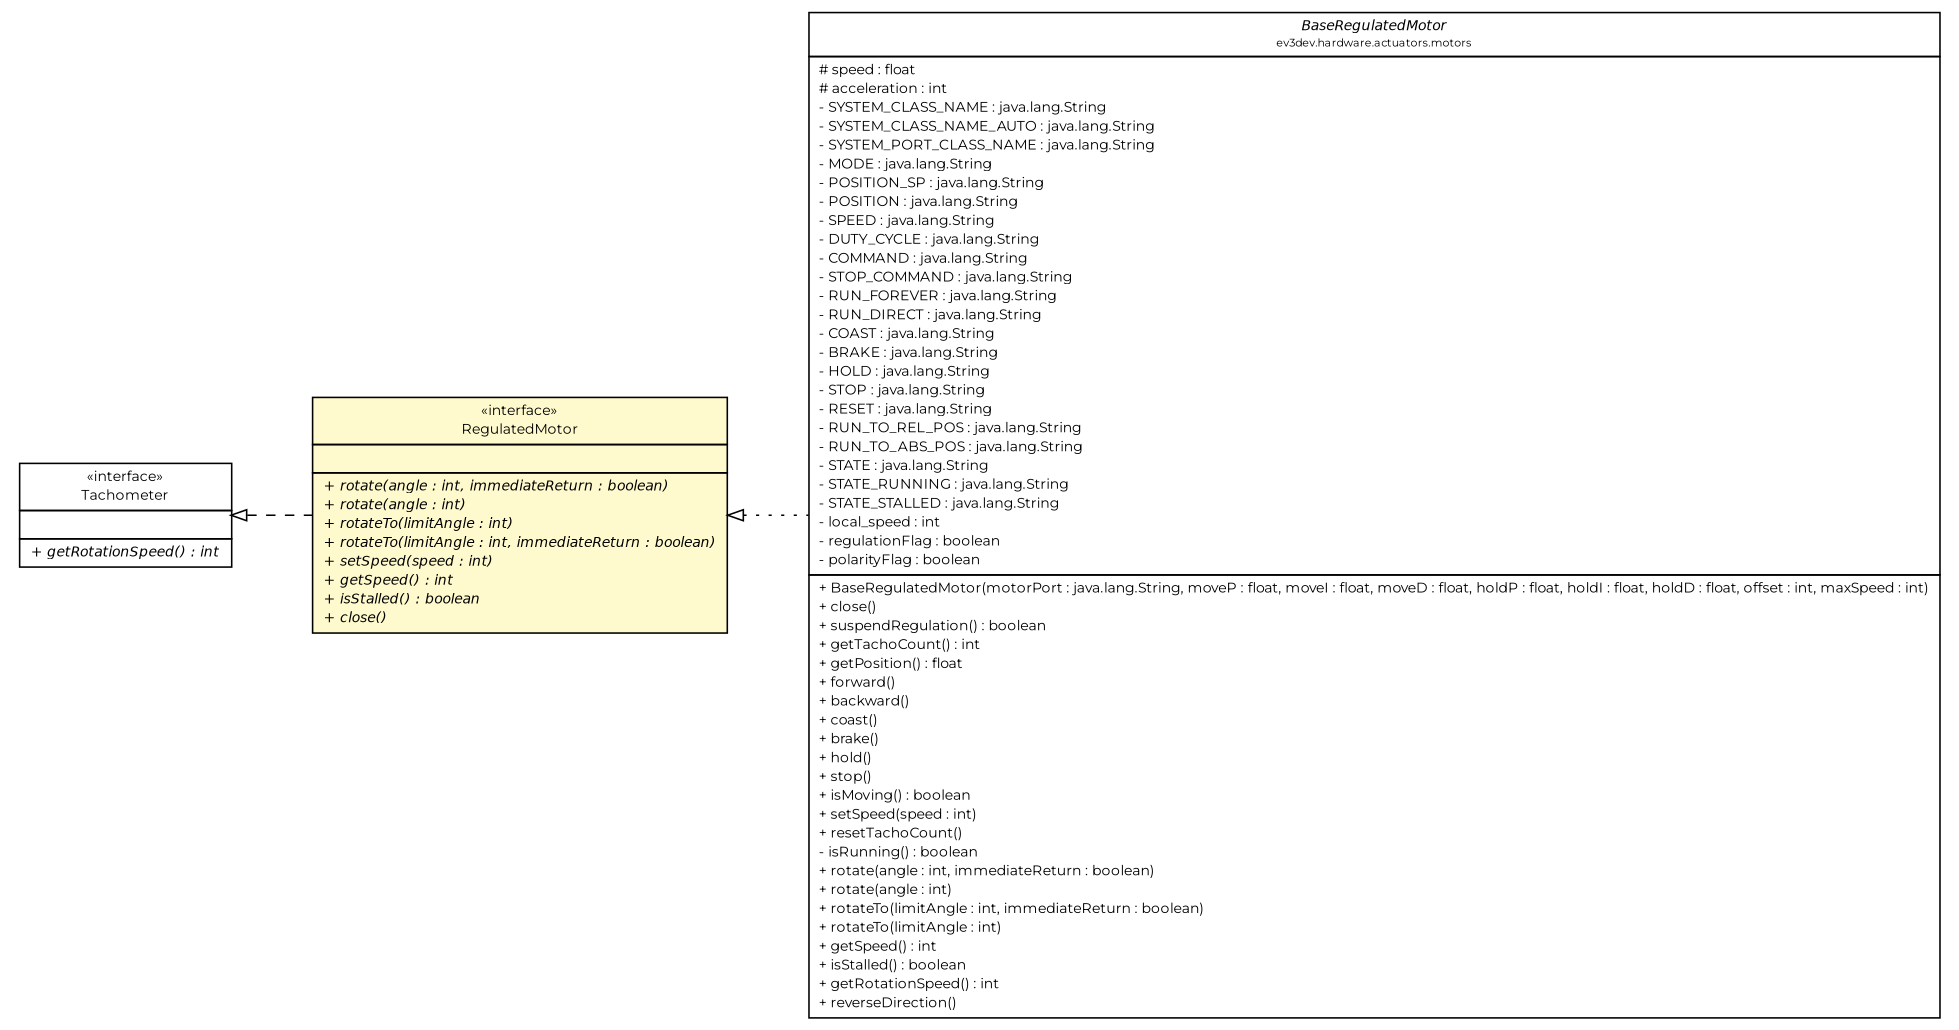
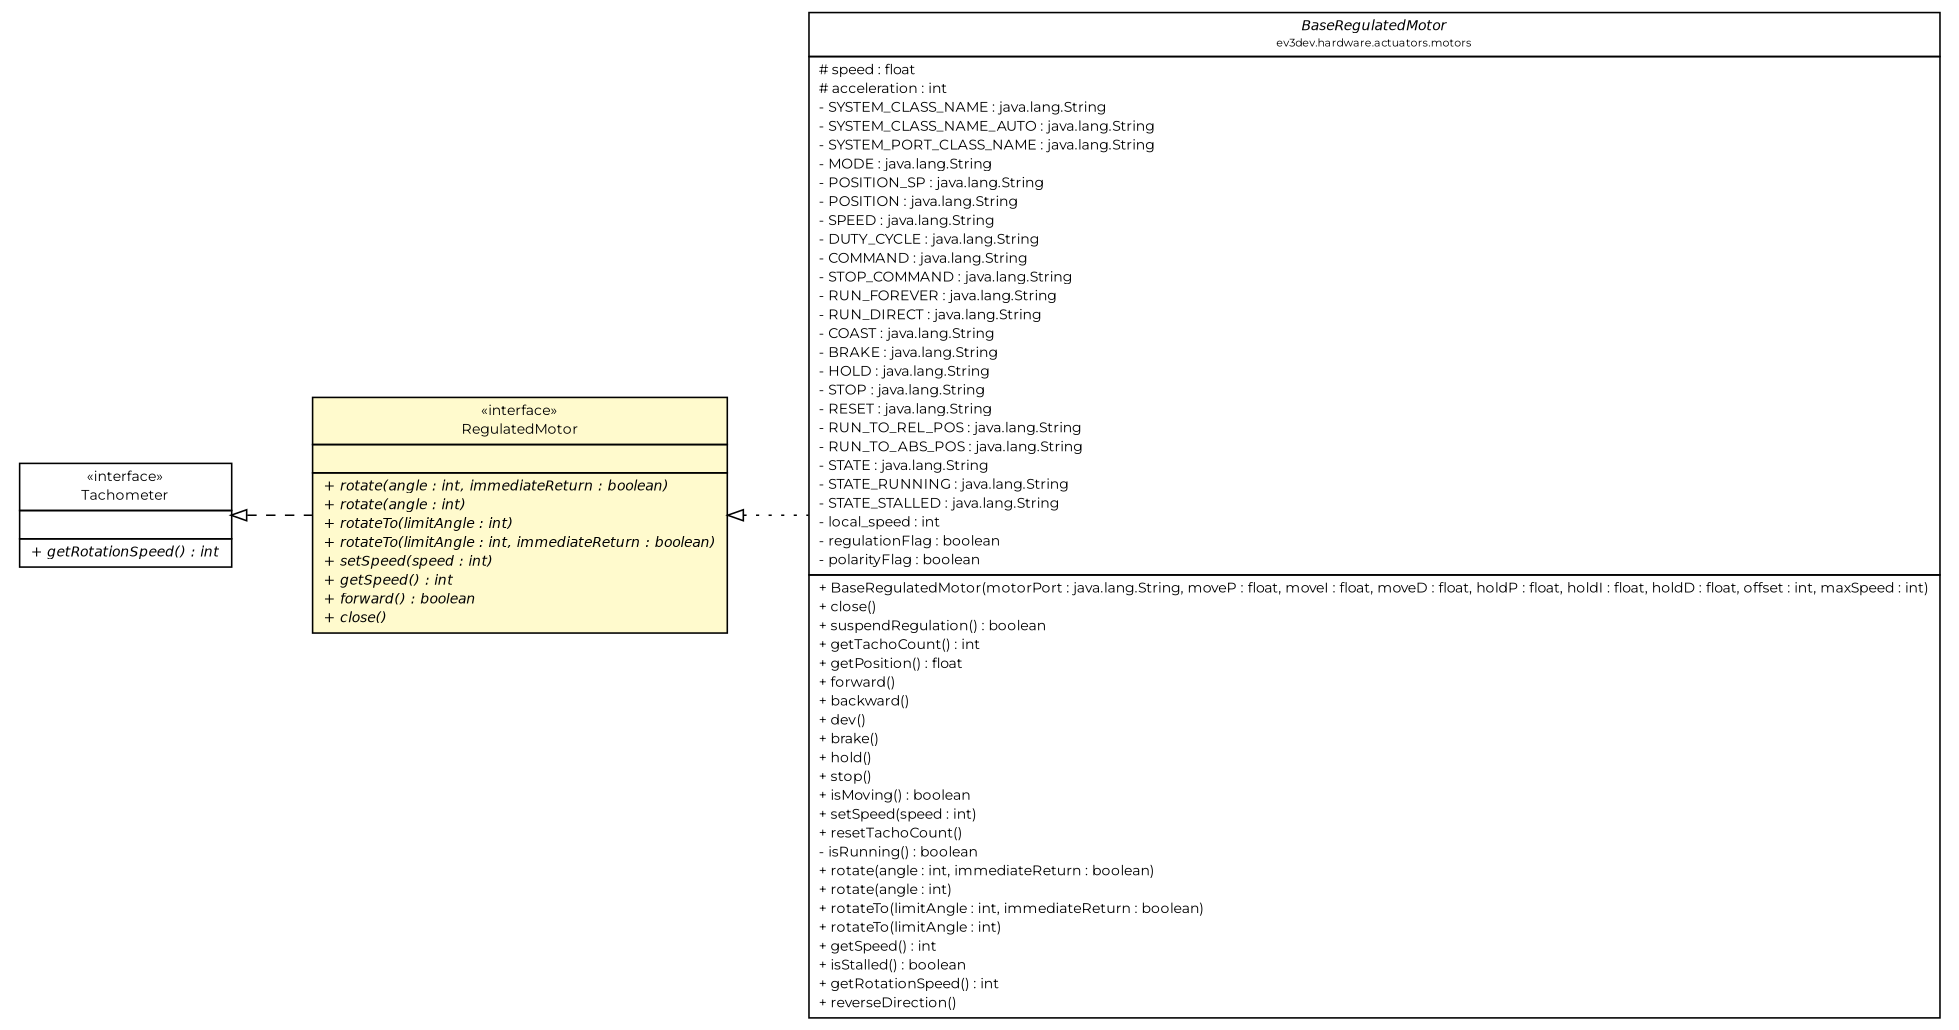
node "RegulatedMotor": text "+ isStalled() : boolean" -> "+ forward() : boolean"
node "BaseRegulatedMotor": text "+ coast()" -> "+ dev()"
